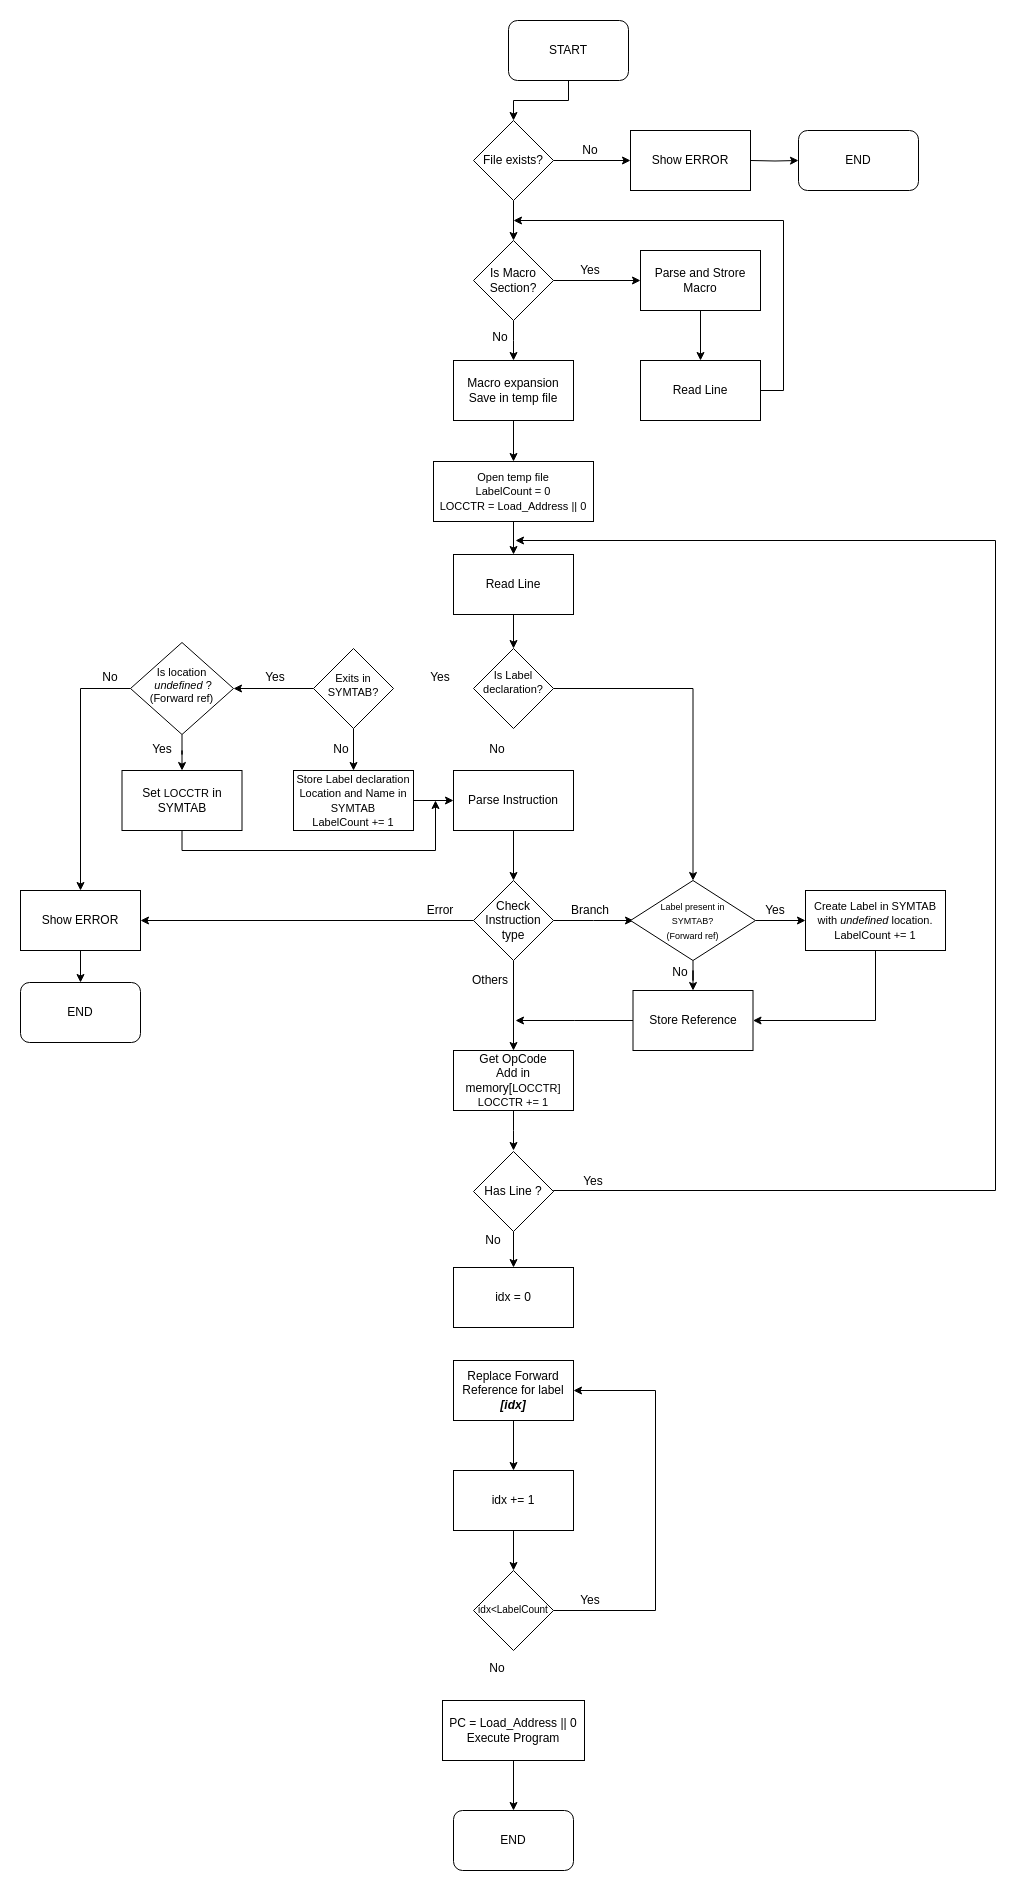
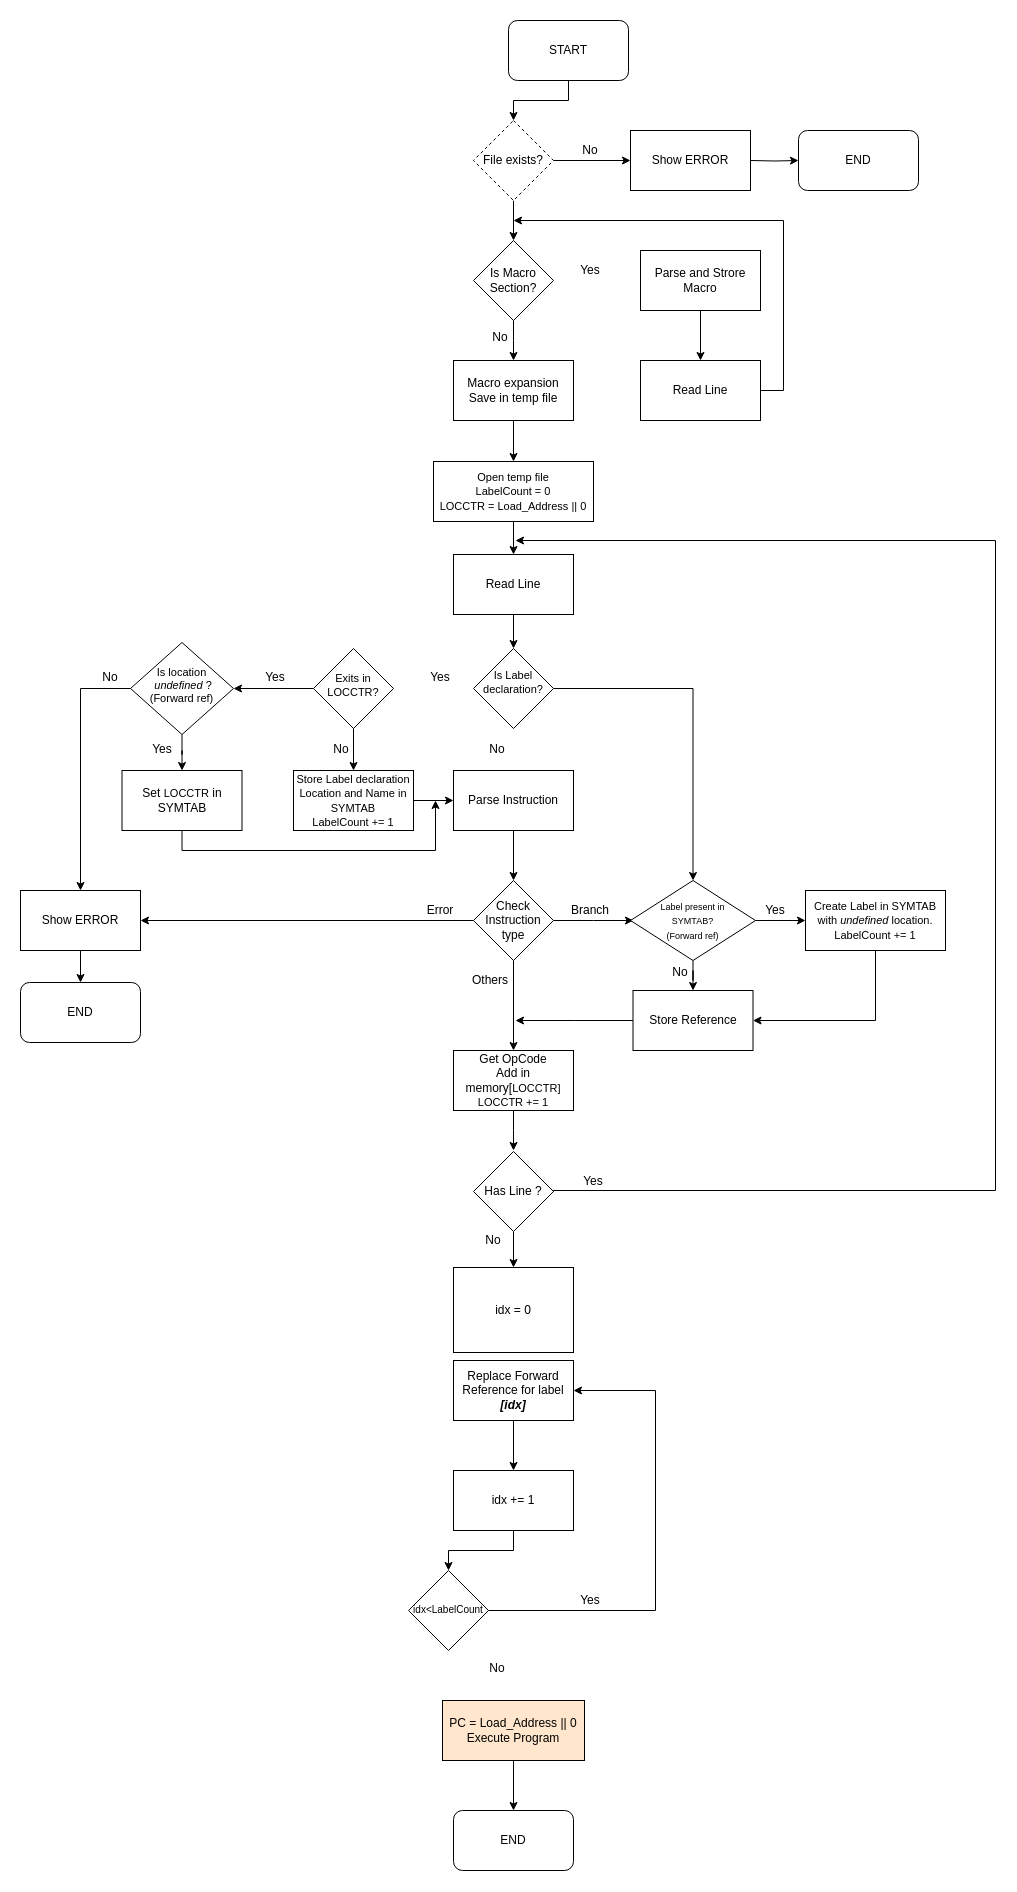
node "File exists?": style solid -> dashed
edge "Is Macro Section?" -> "Parse and Strore Macro": removed
node "Exits in SYMTAB?": label "Exits in SYMTAB?" -> "Exits in LOCCTR?"
node "idx = 0": size 120x60 -> 120x85
node "idx<LabelCount": moved (514, 1611) -> (449, 1611)
node "PC = Load_Address || 0 Execute Program": fillcolor #ffffff -> #ffe6cc
